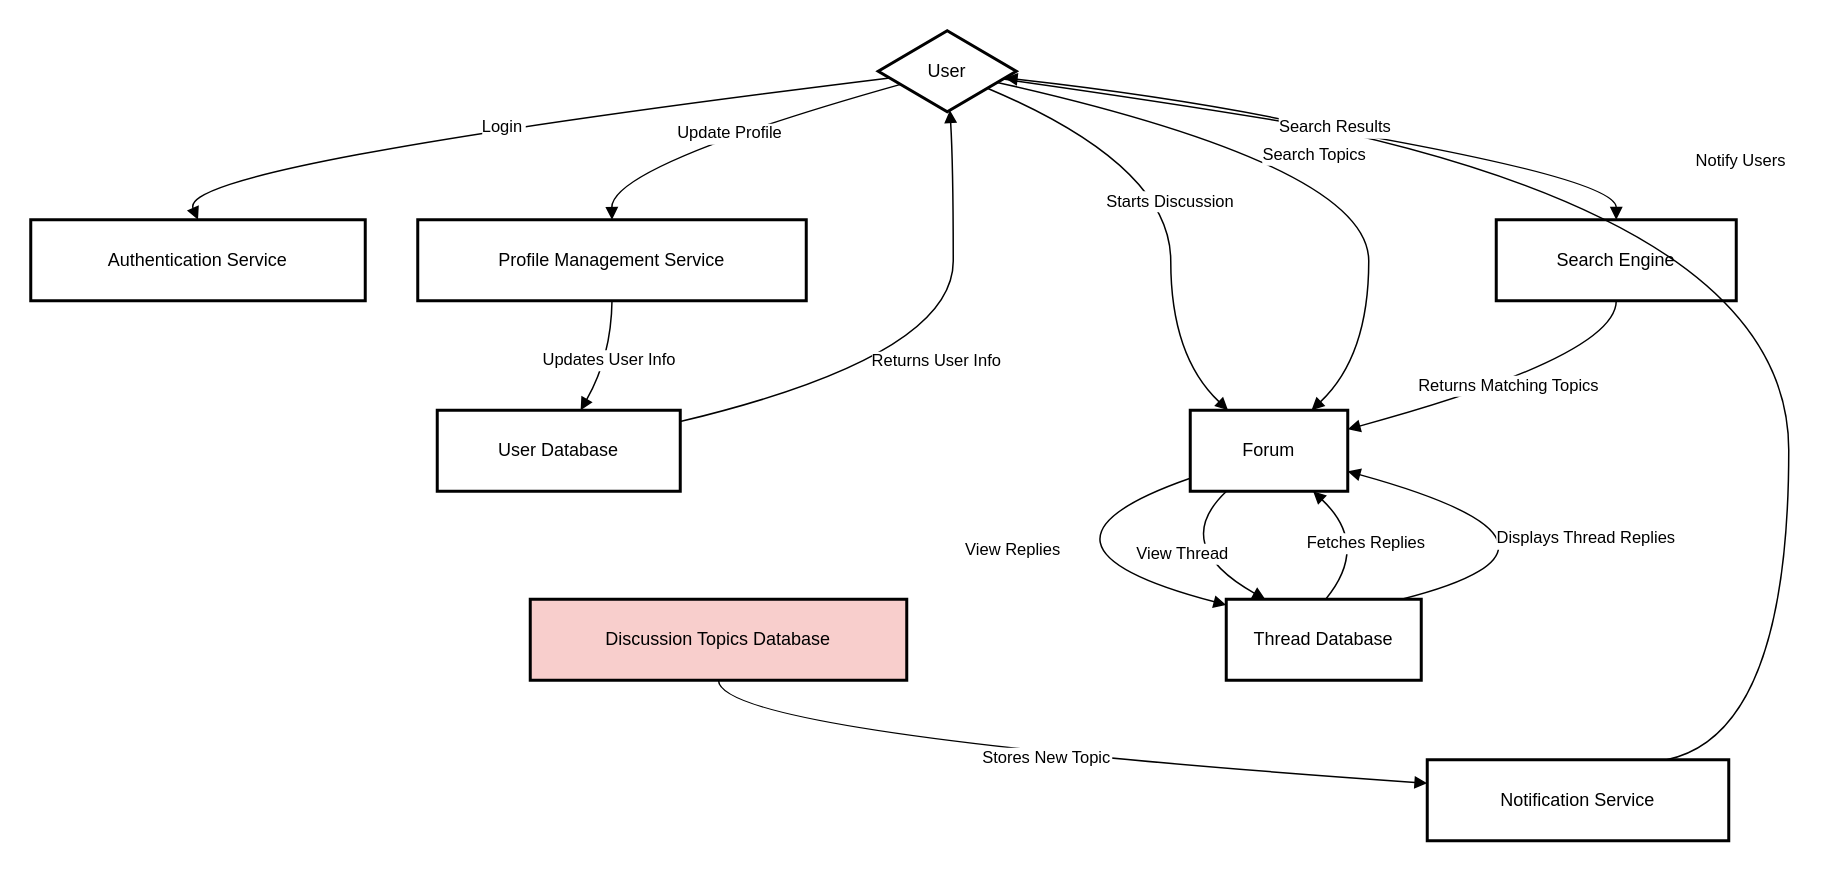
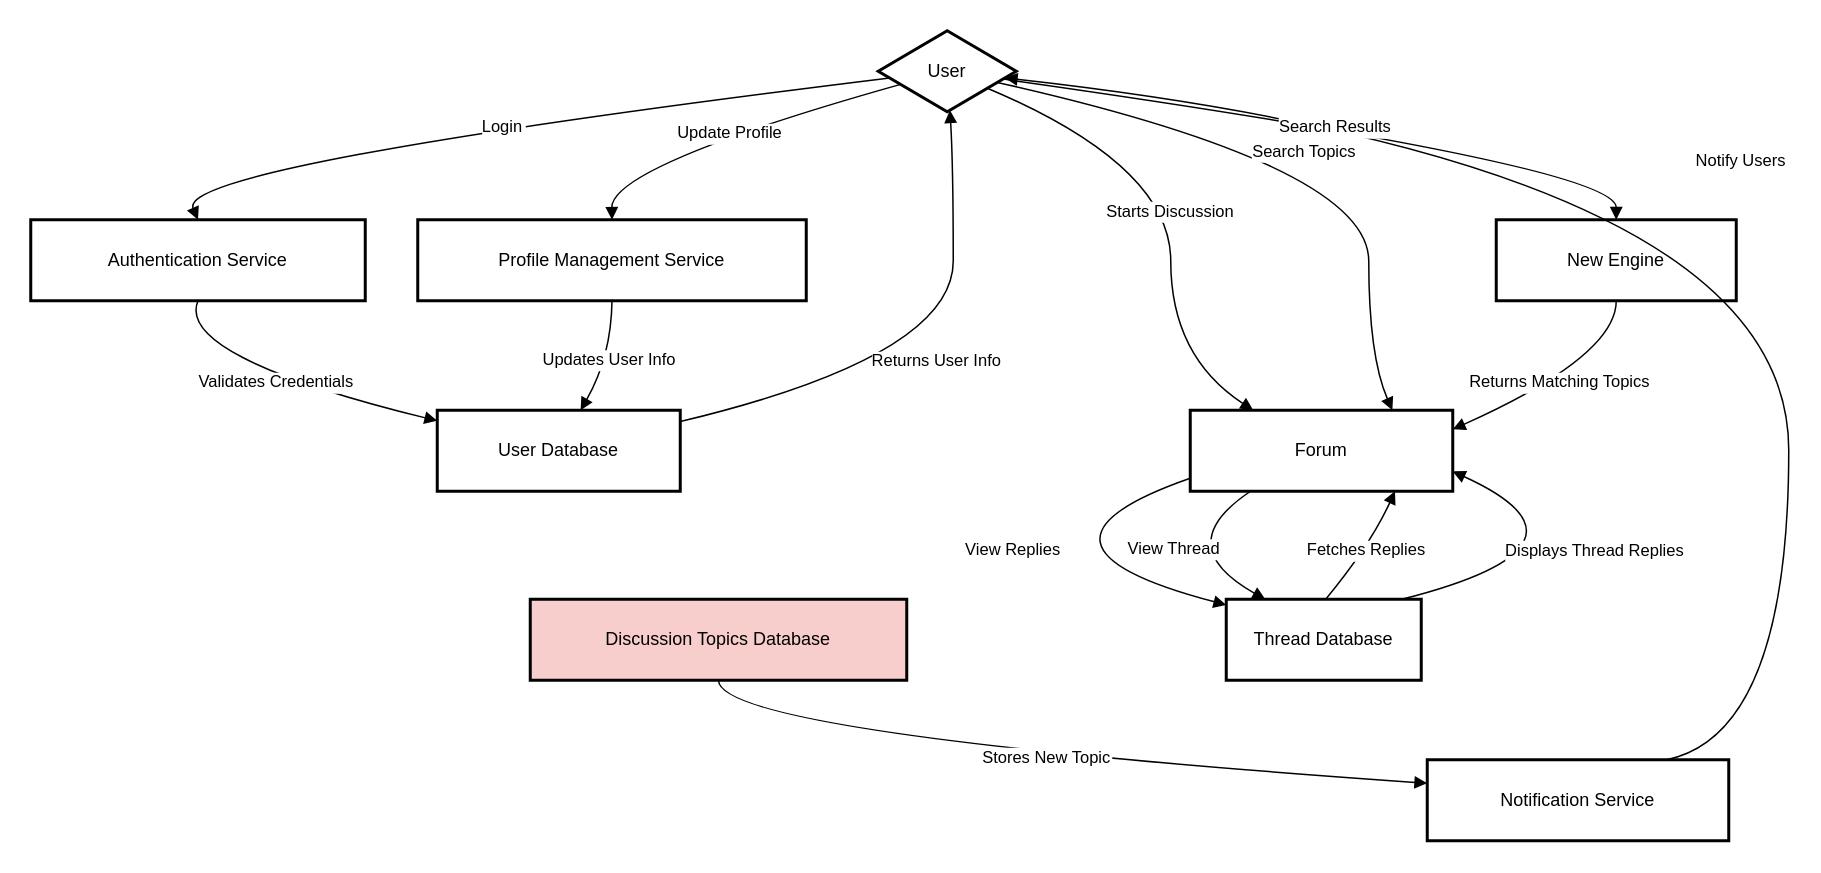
node "Search Engine": label "Search Engine" -> "New Engine"
edge "Authentication Service" -> "User Database": added, label "Validates Credentials"
node "Forum": size 158x81 -> 263x81
